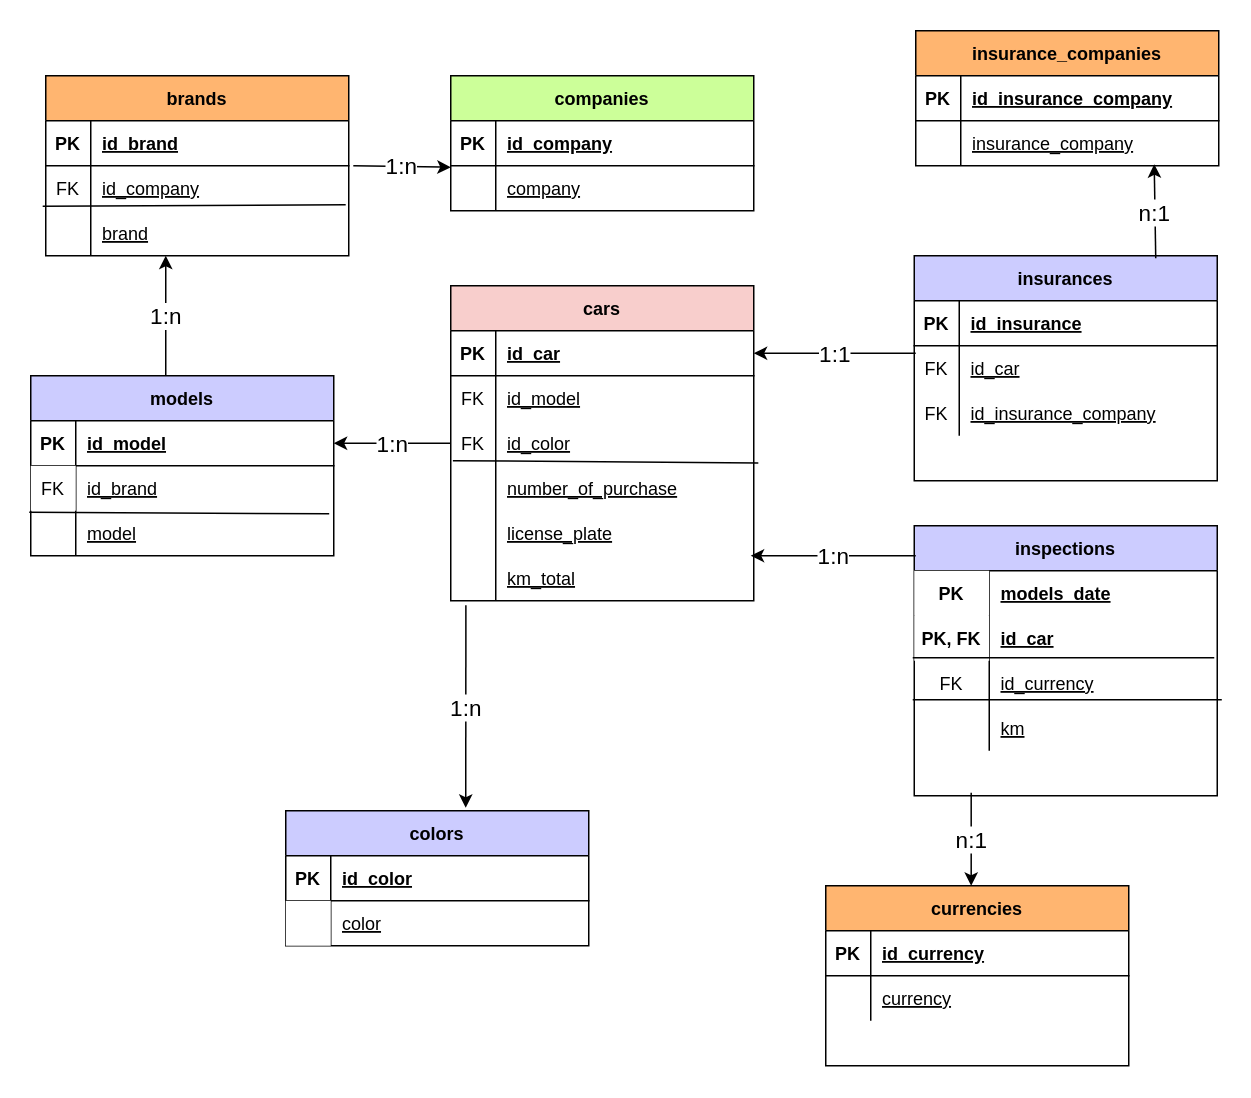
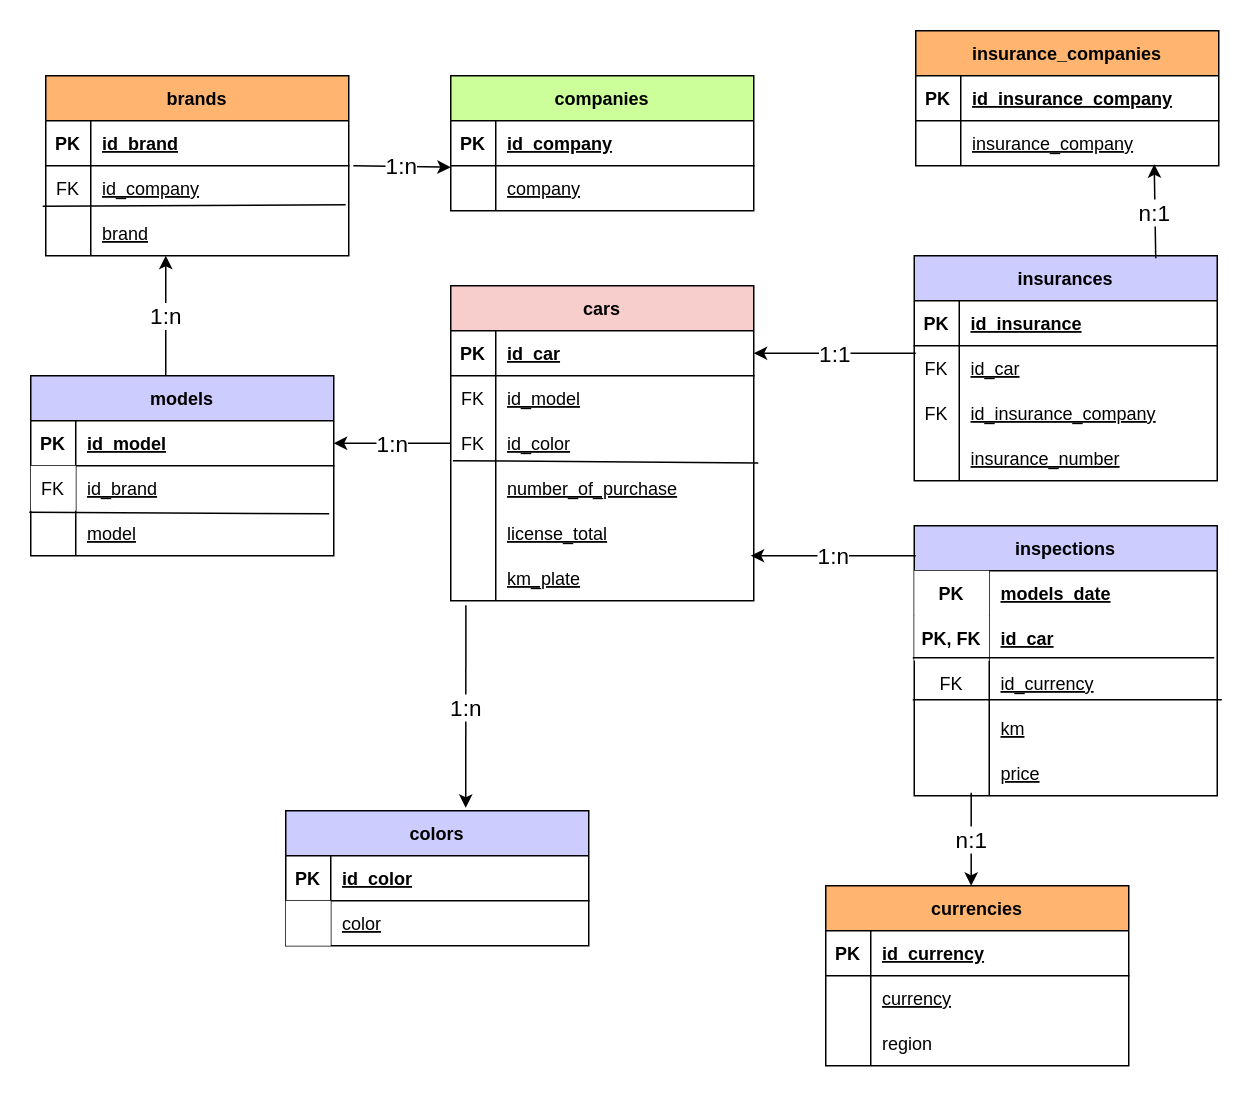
node "insurance_number": added
node "license_plate": label "license_plate" -> "license_total"
node "km_total": label "km_total" -> "km_plate"
node "price": added
node "region": added
